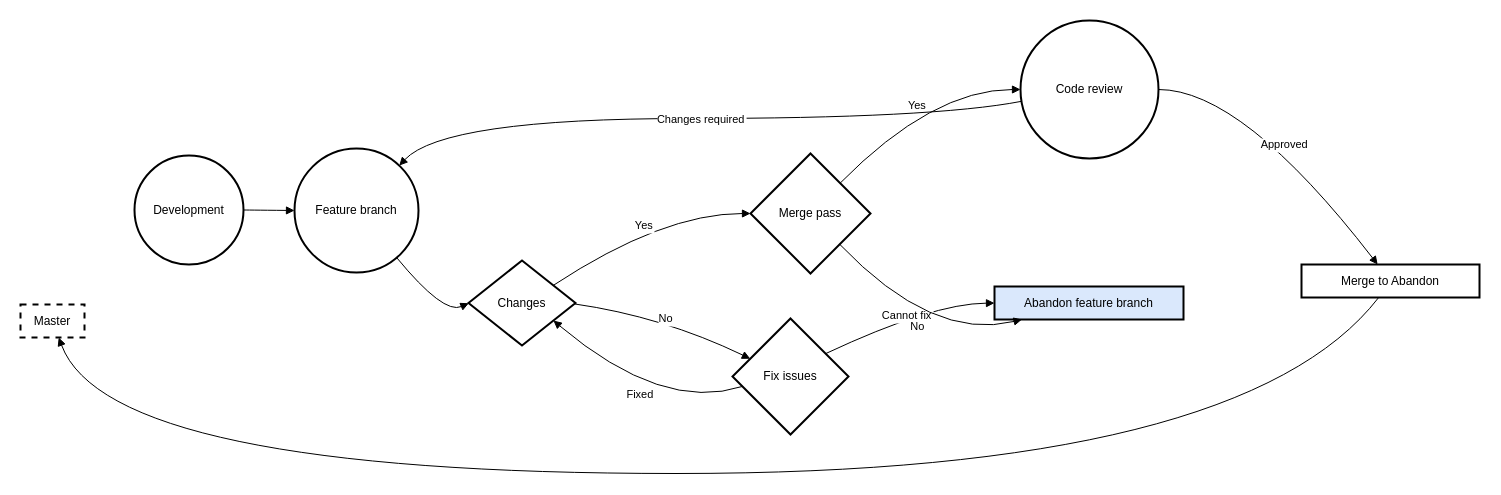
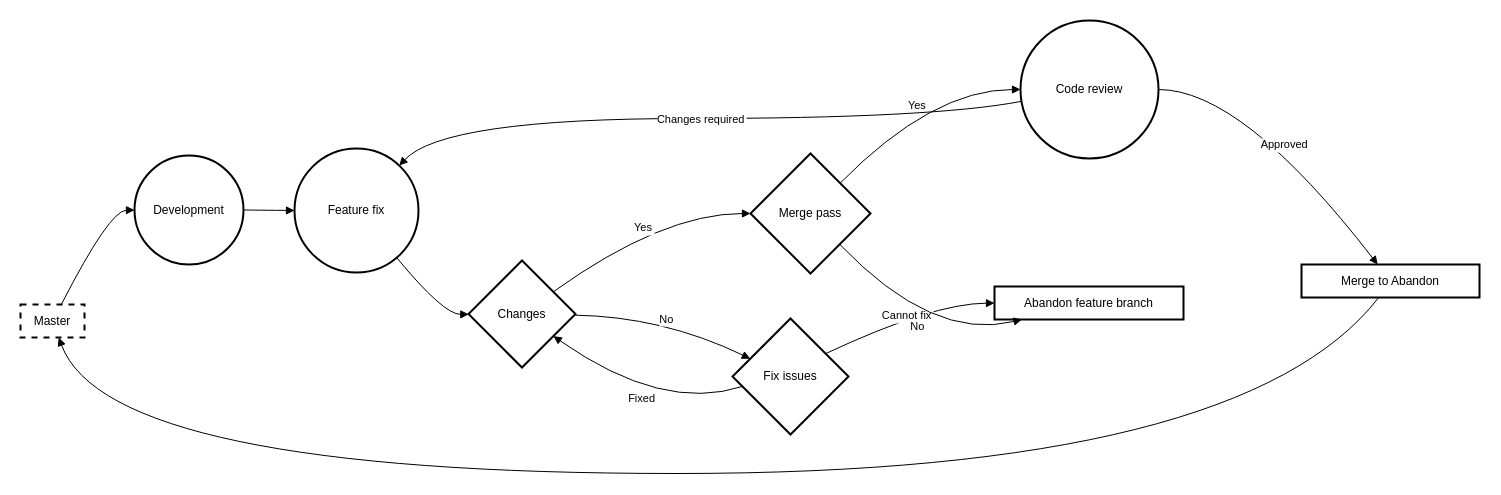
node "Feature branch": label "Feature branch" -> "Feature fix"
edge "Master" -> "Development": added
node "Changes": size 107x85 -> 107x107
node "Abandon feature branch": fillcolor #dae8fc -> #ffffff
